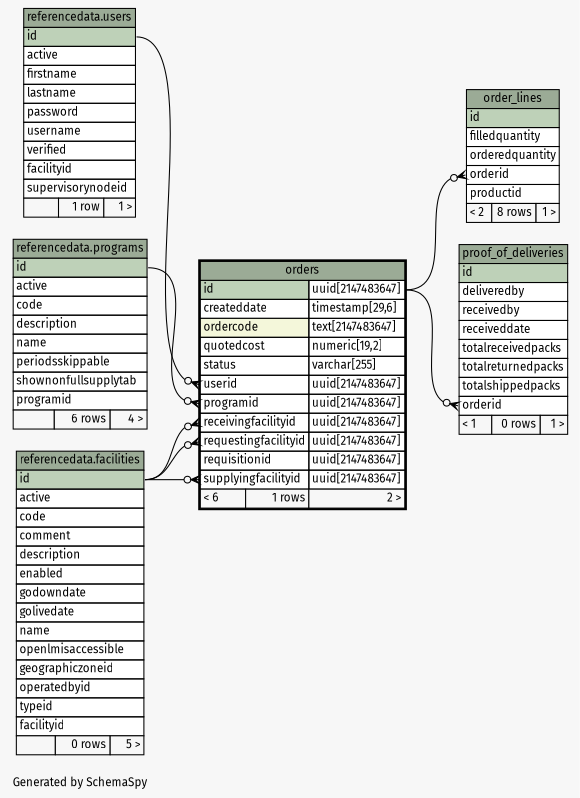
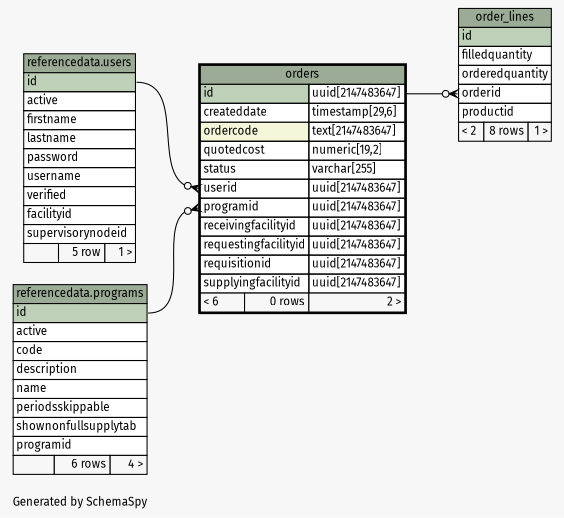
node "referencedata.users": text "1 row" -> "5 row"
node "proof_of_deliveries": removed
node "orders": text "1 rows" -> "0 rows"
node "referencedata.facilities": removed
